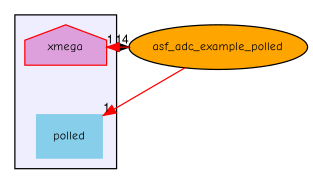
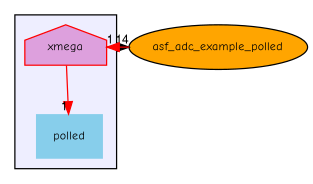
edge "asf_adc_example_polled" -> "polled": now "xmega" -> "polled"
